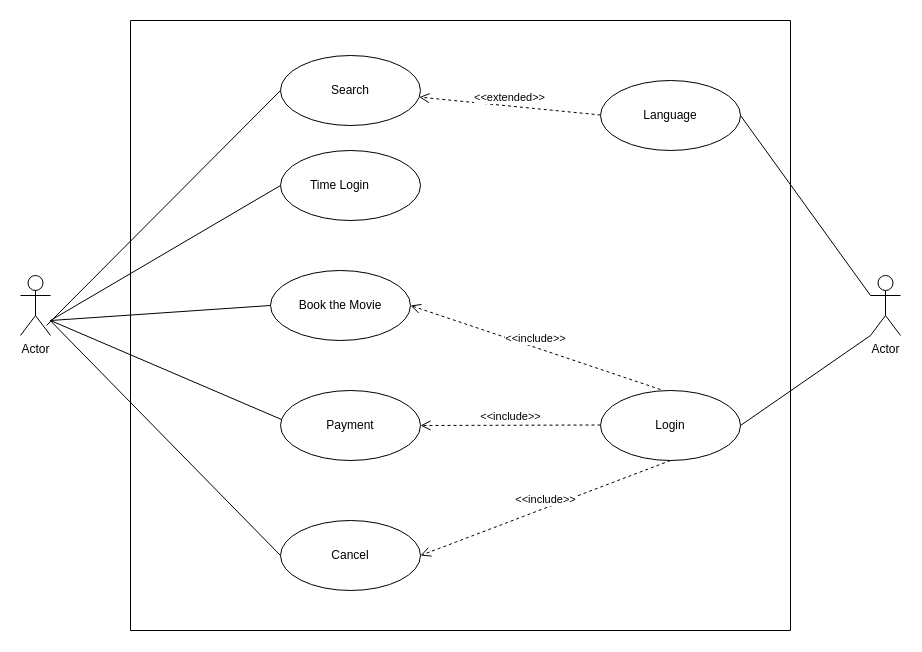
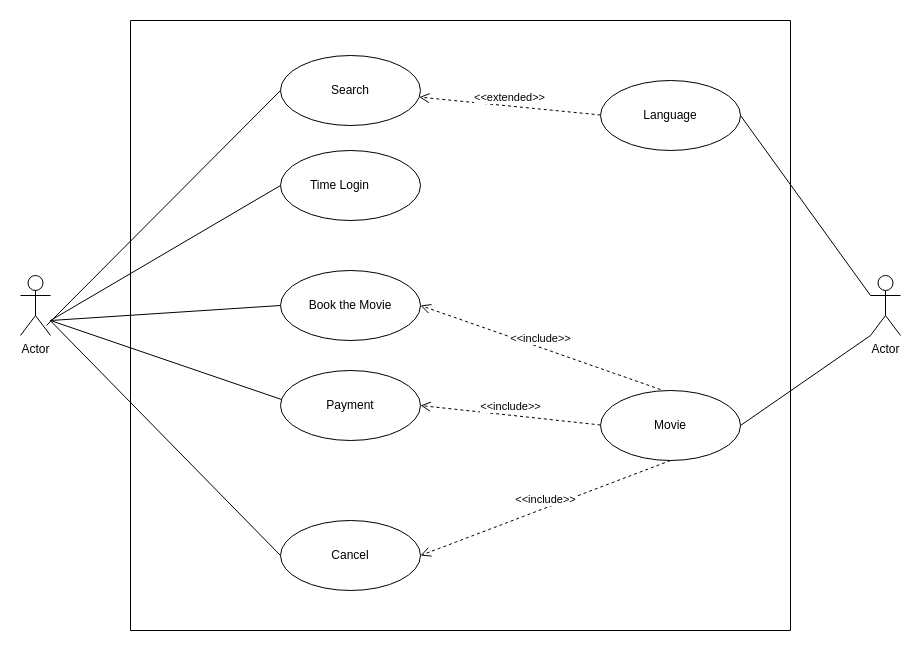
node "Book the Movie": moved (341, 306) -> (351, 306)
node "Payment": moved (351, 426) -> (351, 406)
node "Login": label "Login" -> "Movie"
